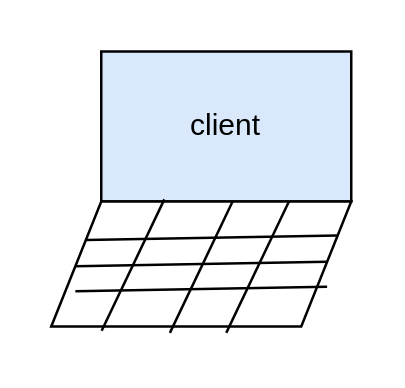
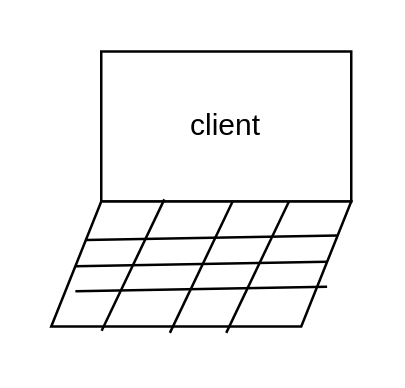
node "client": fillcolor #dae8fc -> #ffffff
